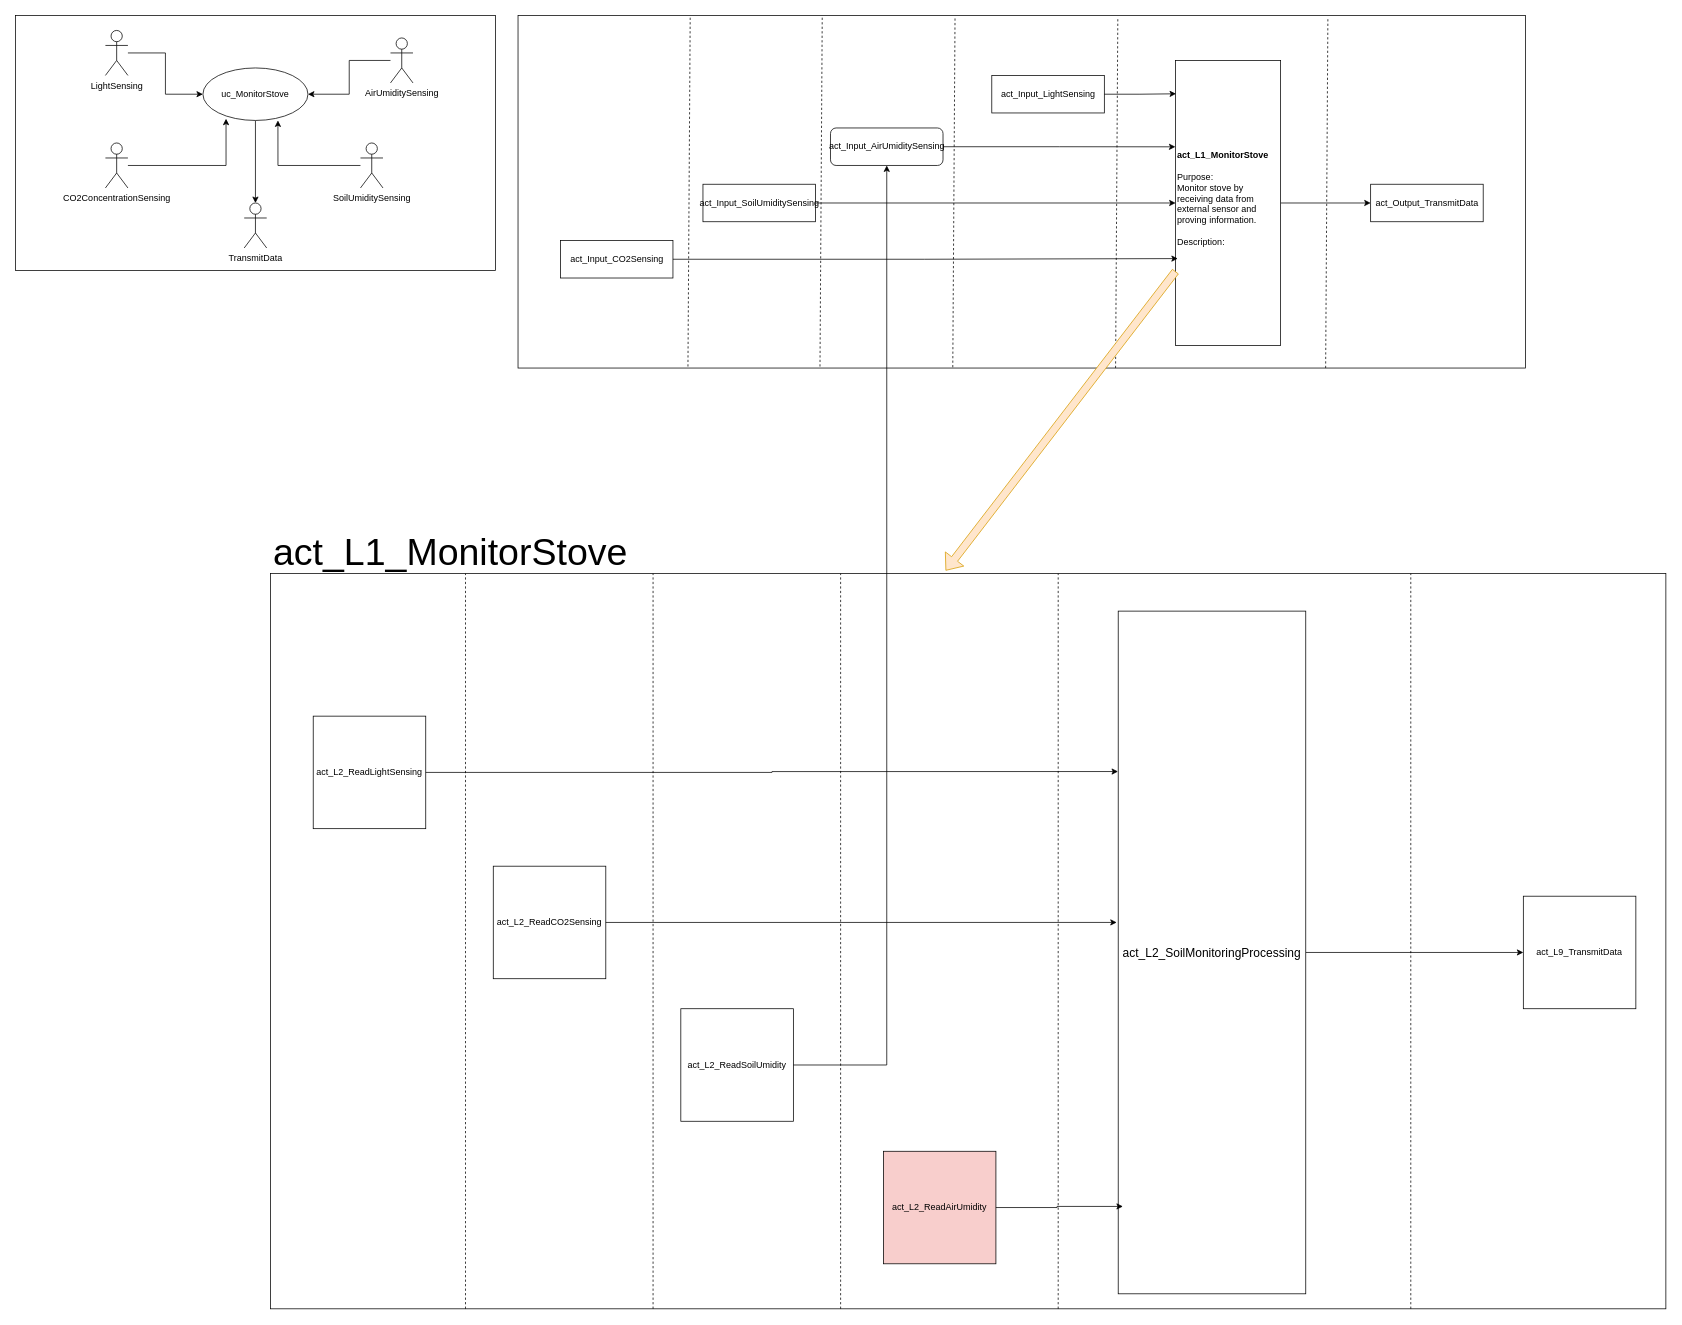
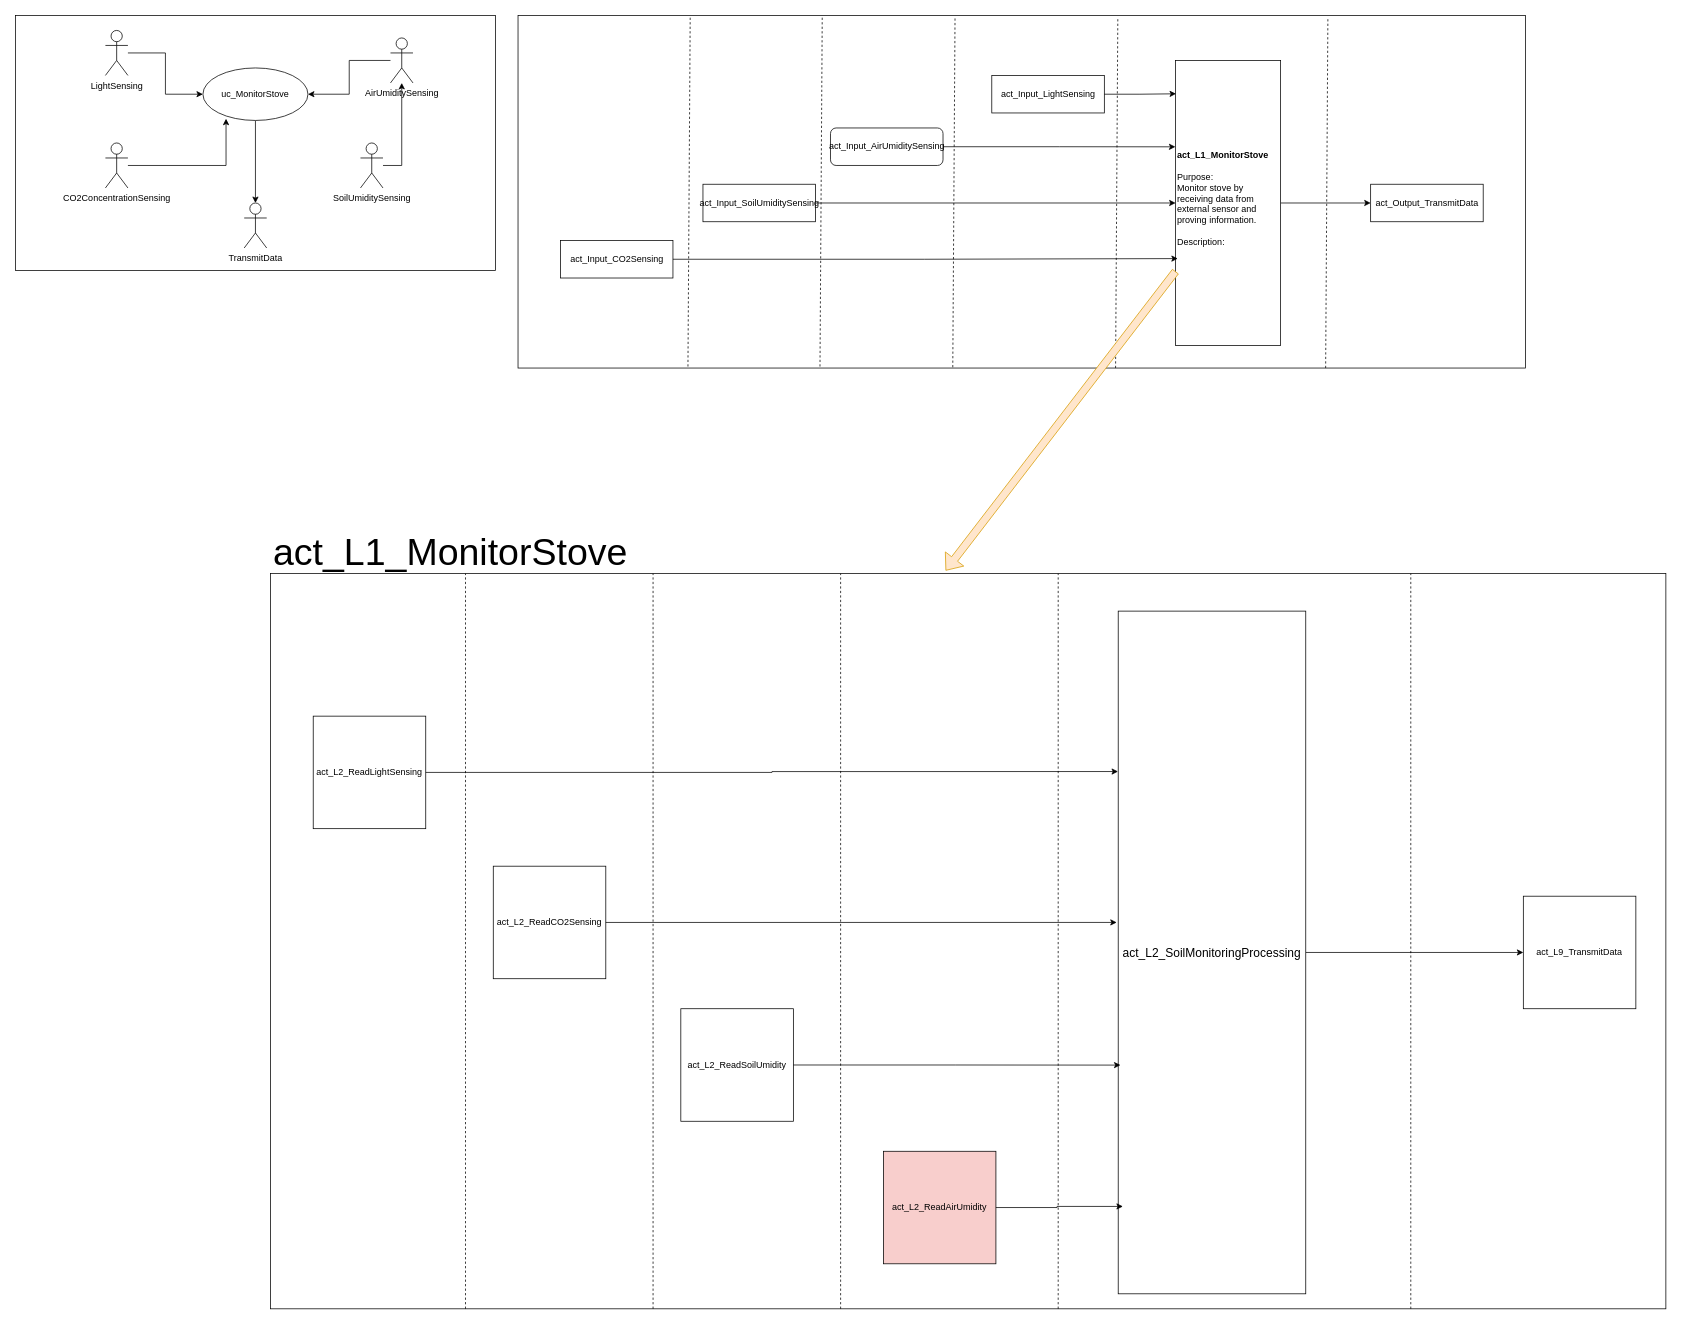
edge "SoilUmiditySensing" -> "uc_MonitorStove": now "SoilUmiditySensing" -> "AirUmiditySensing"
edge "act_L2_ReadSoilUmidity" -> "act_Input_AirUmiditySensing": now "act_L2_ReadSoilUmidity" -> "act_L2_SoilMonitoringProcessing"
